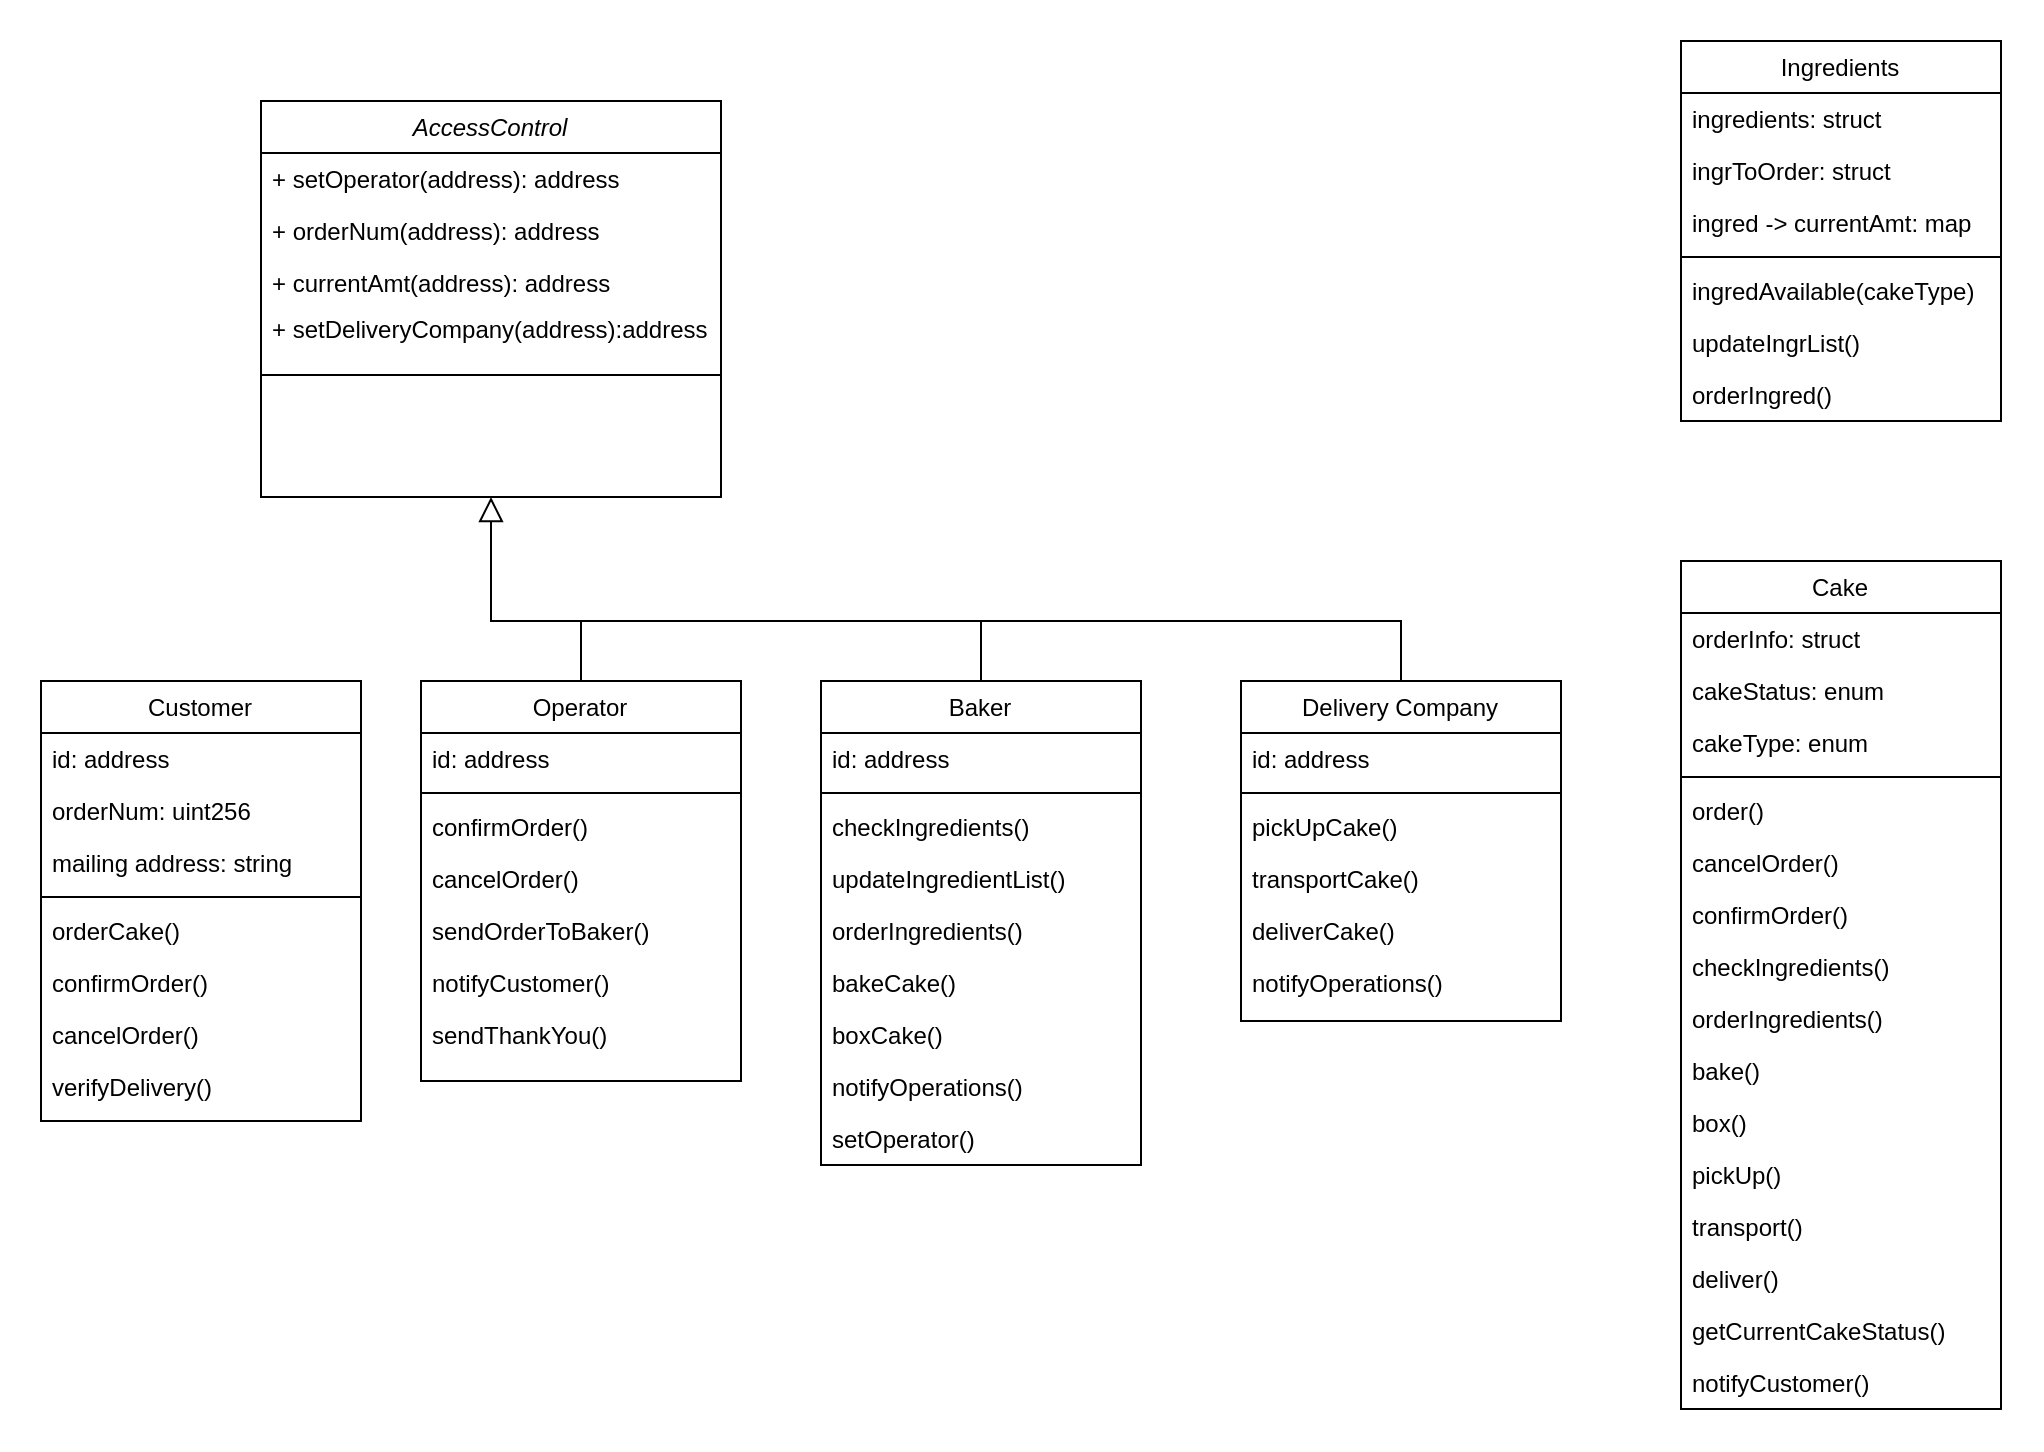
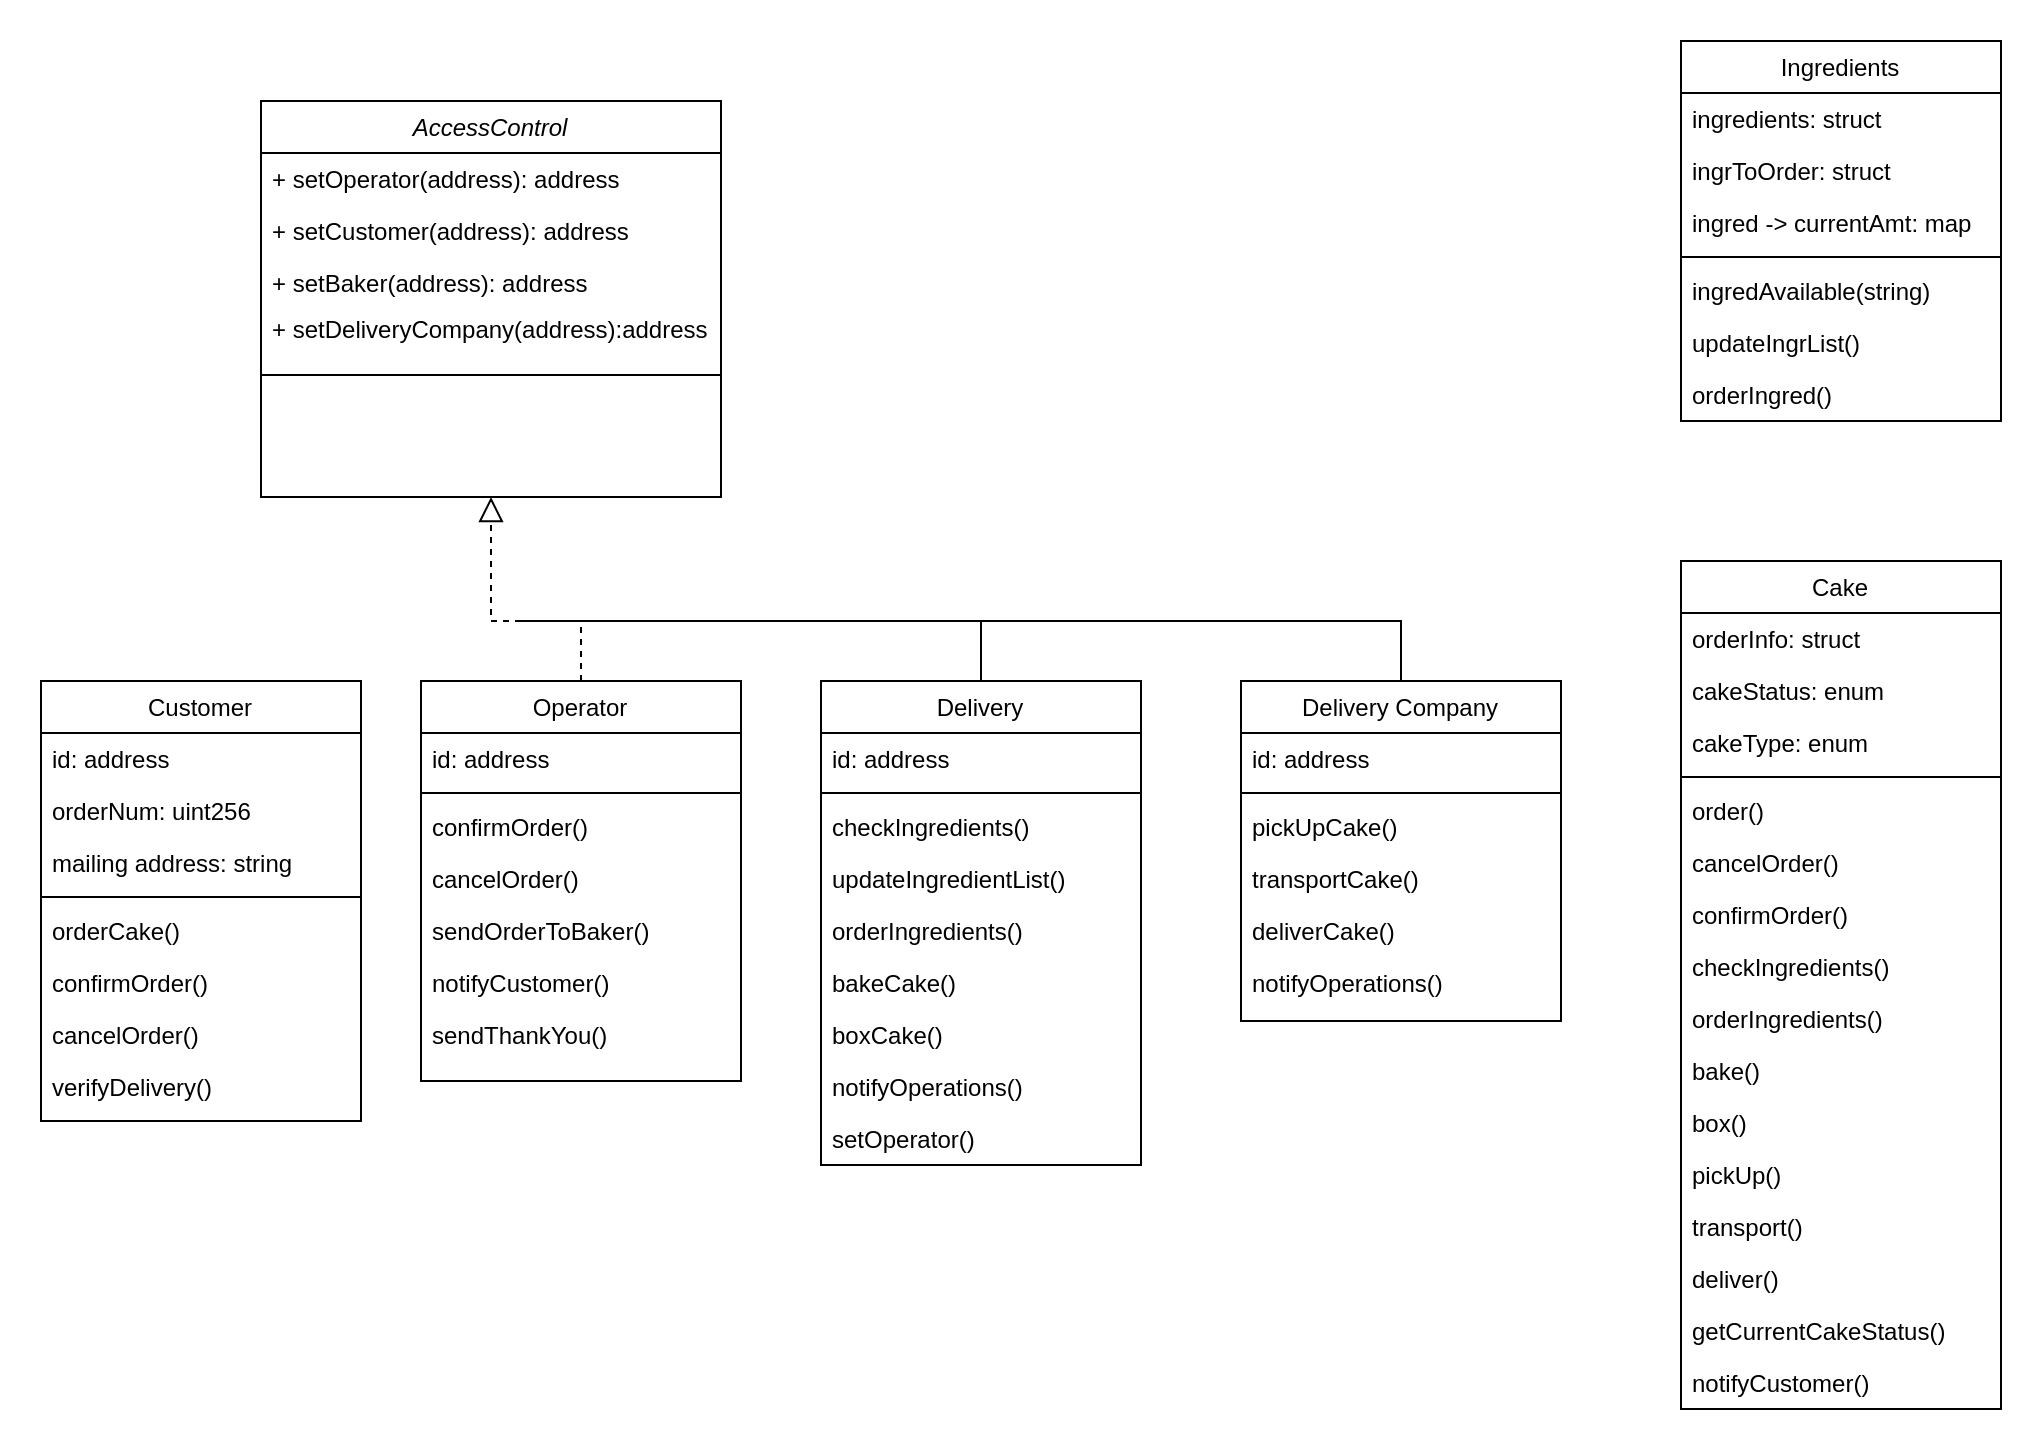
node "+ orderNum(address): address": label "+ orderNum(address): address" -> "+ setCustomer(address): address"
node "+ currentAmt(address): address": label "+ currentAmt(address): address" -> "+ setBaker(address): address"
node "ingredAvailable(cakeType)": label "ingredAvailable(cakeType)" -> "ingredAvailable(string)"
edge "Operator" -> "AccessControl": style solid -> dashed
node "Baker": label "Baker" -> "Delivery"
